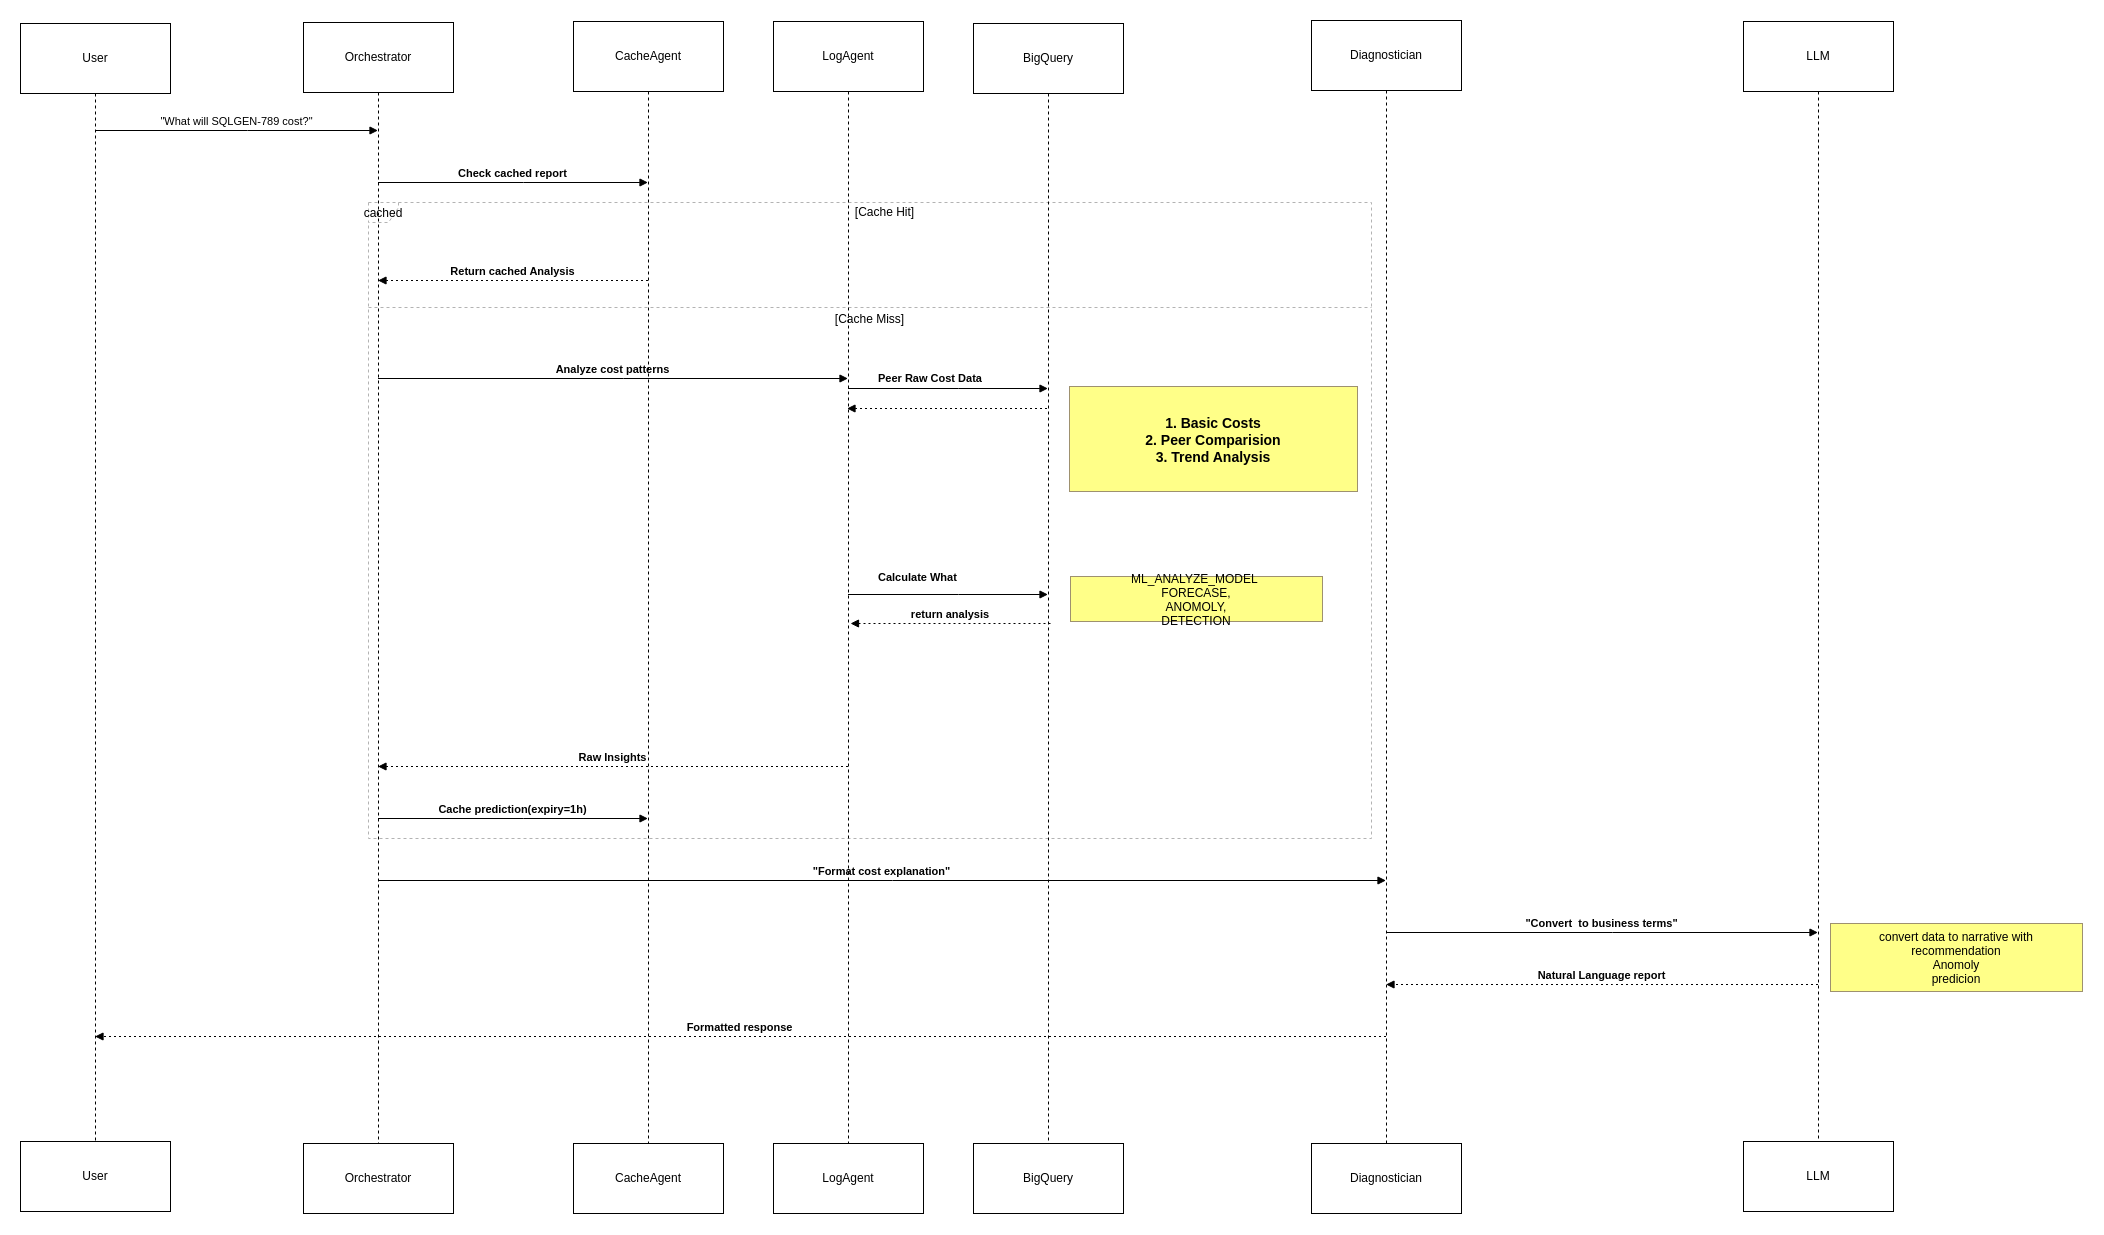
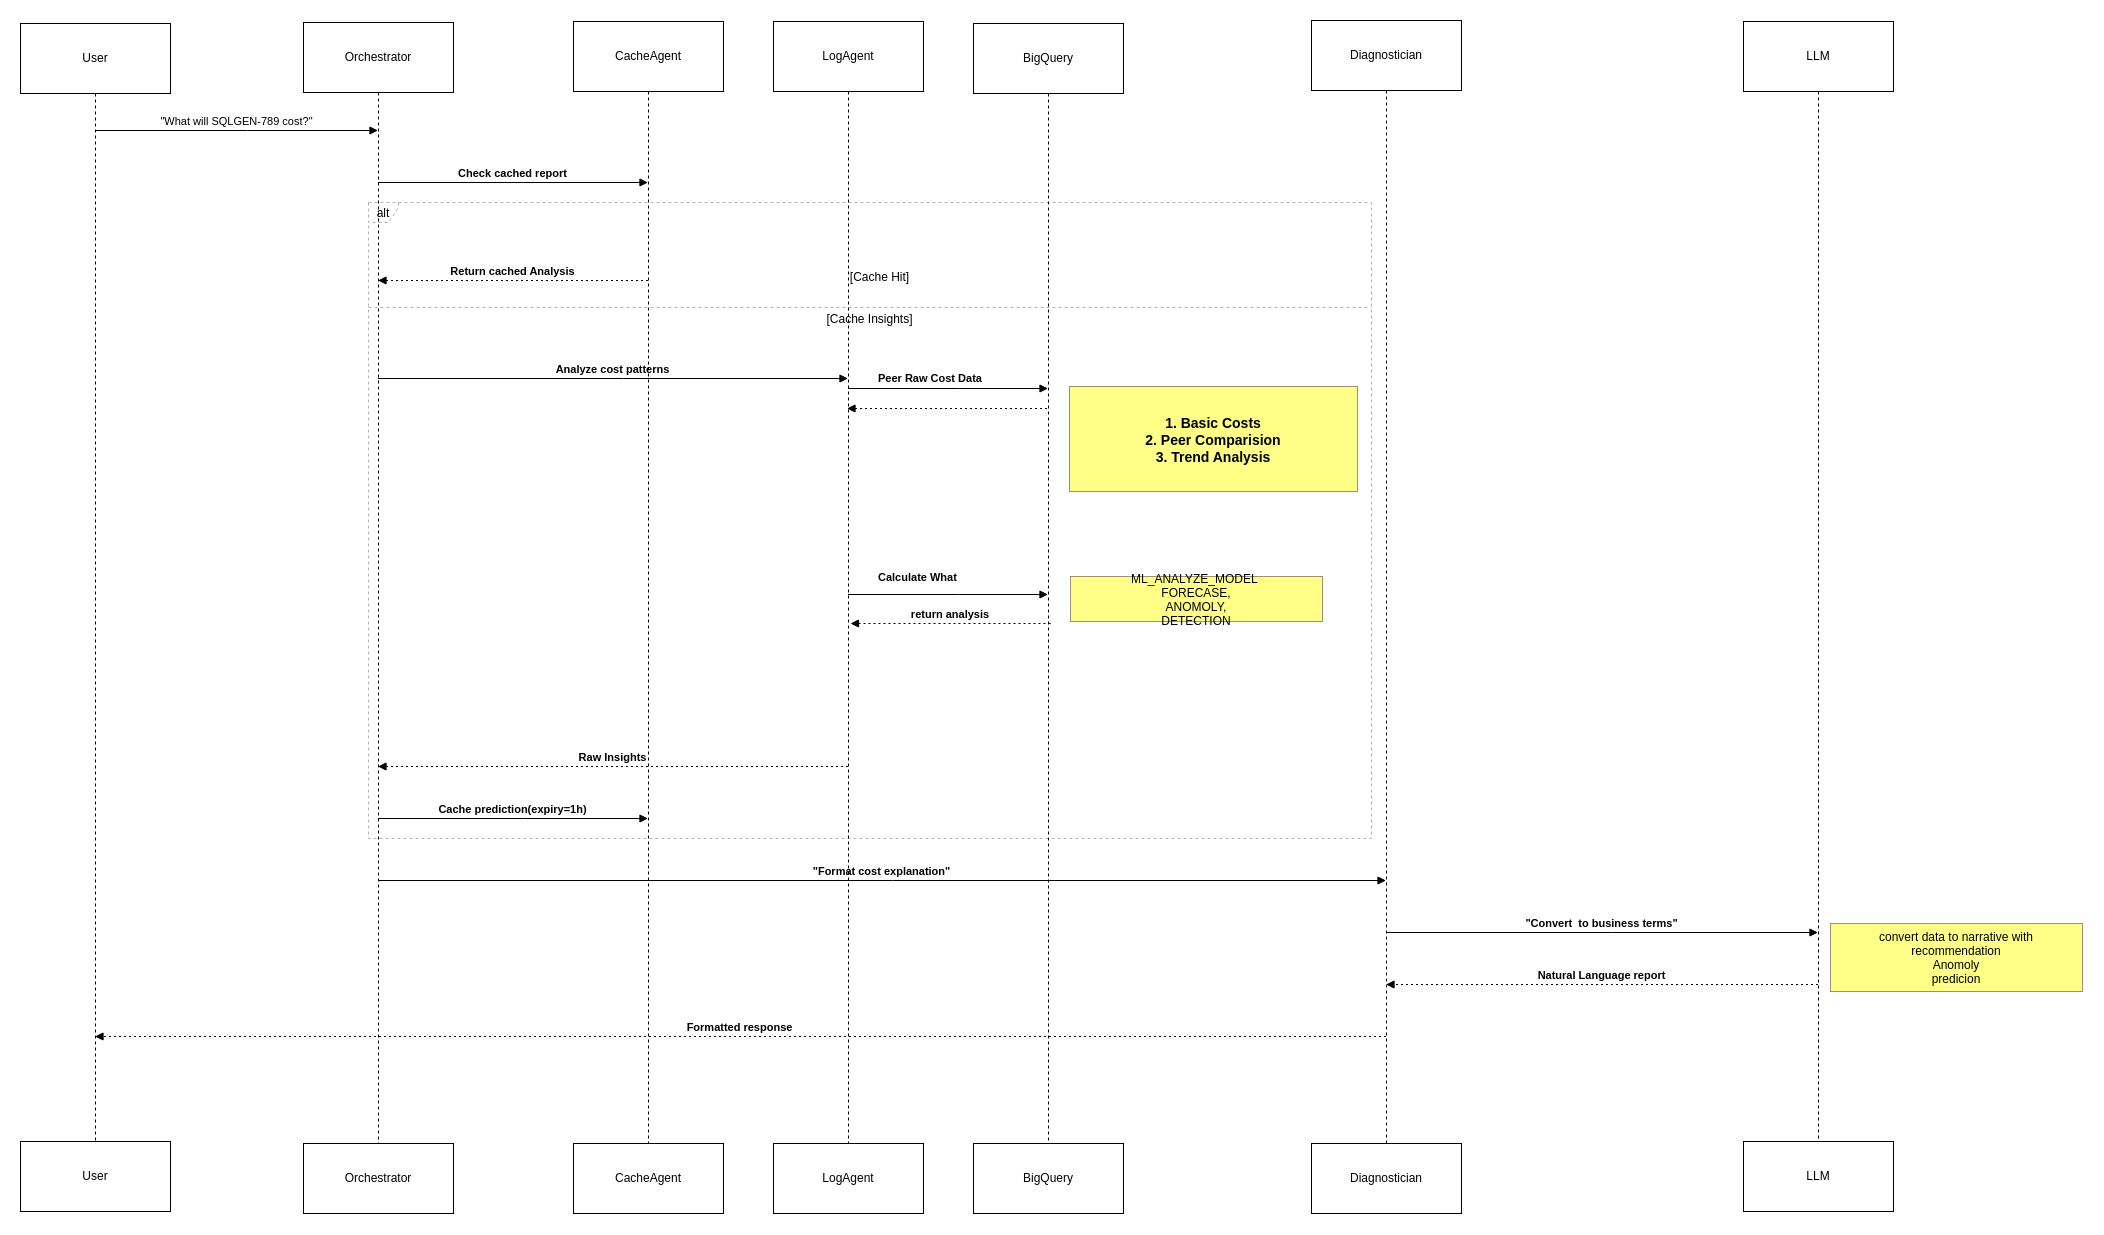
node "cached": label "cached" -> "alt"
node "[Cache Hit]": moved (885, 213) -> (880, 278)
node "[Cache Miss]": label "[Cache Miss]" -> "[Cache Insights]"
